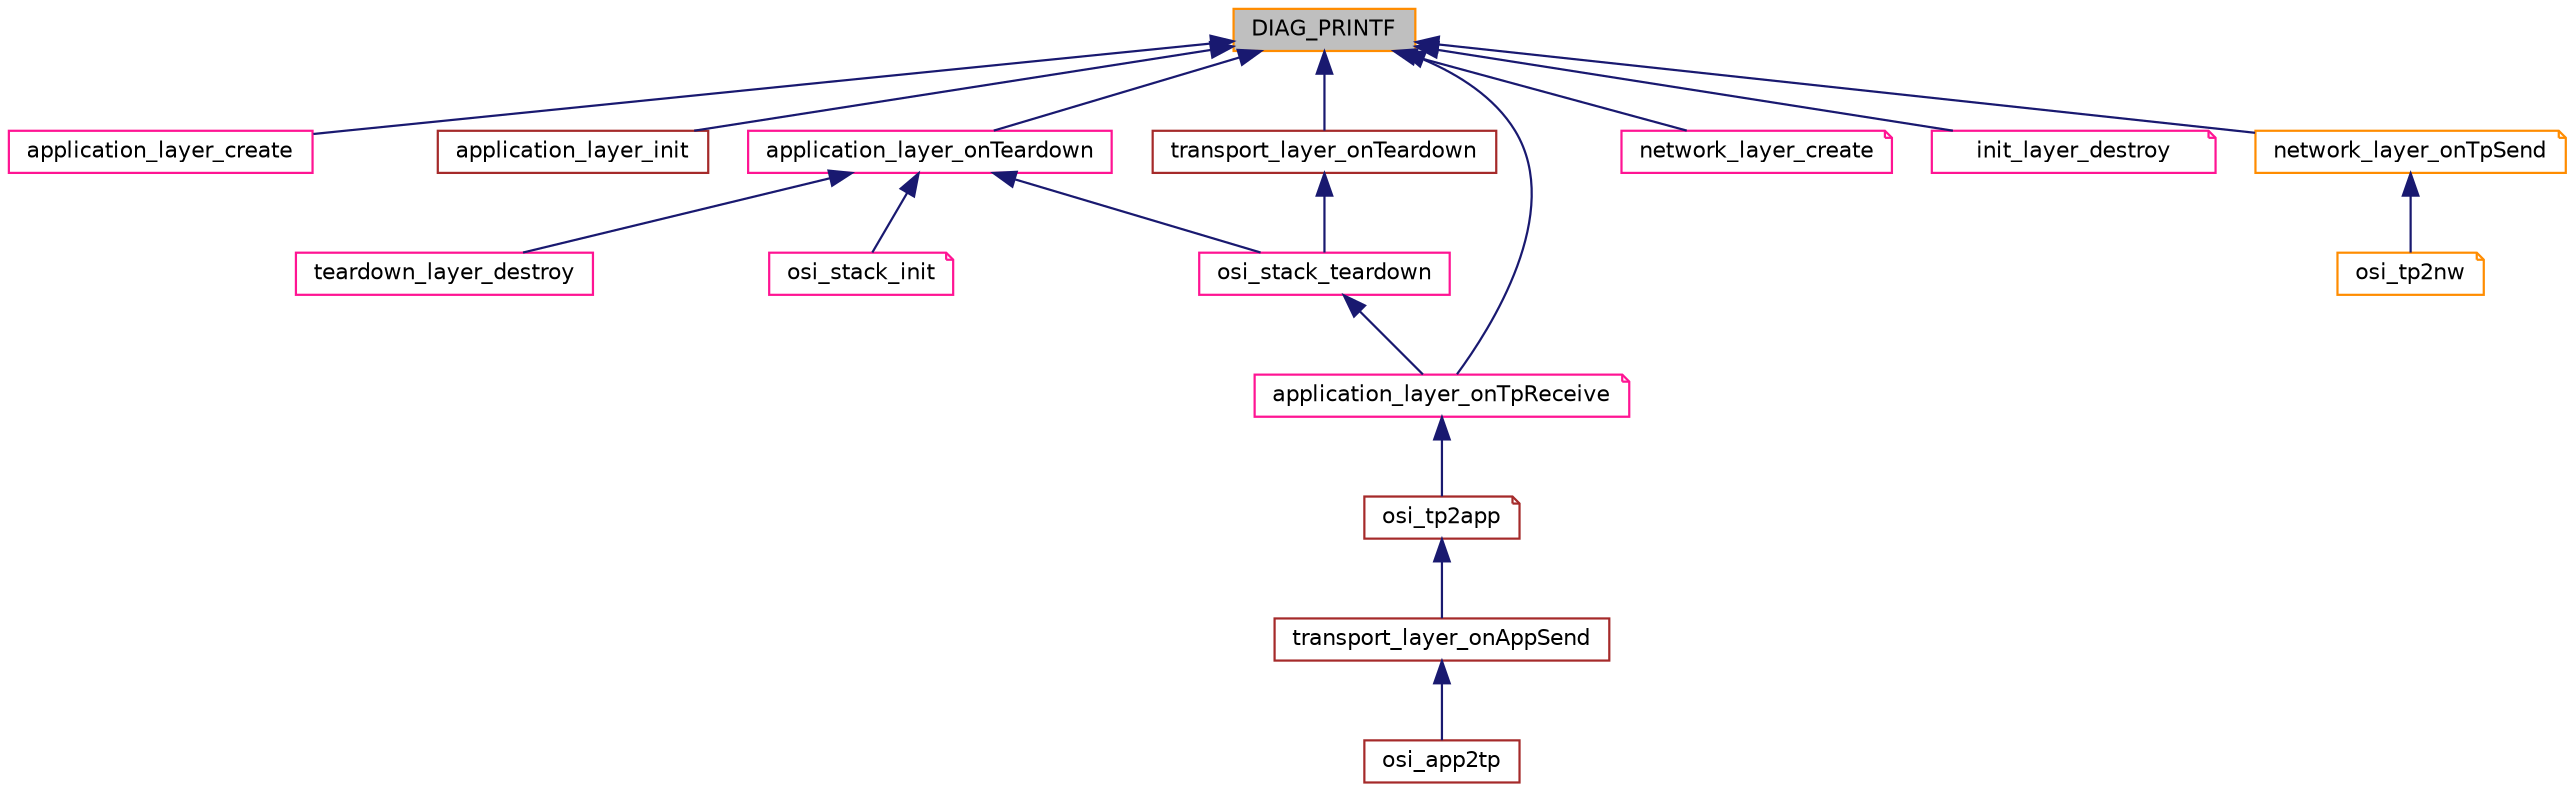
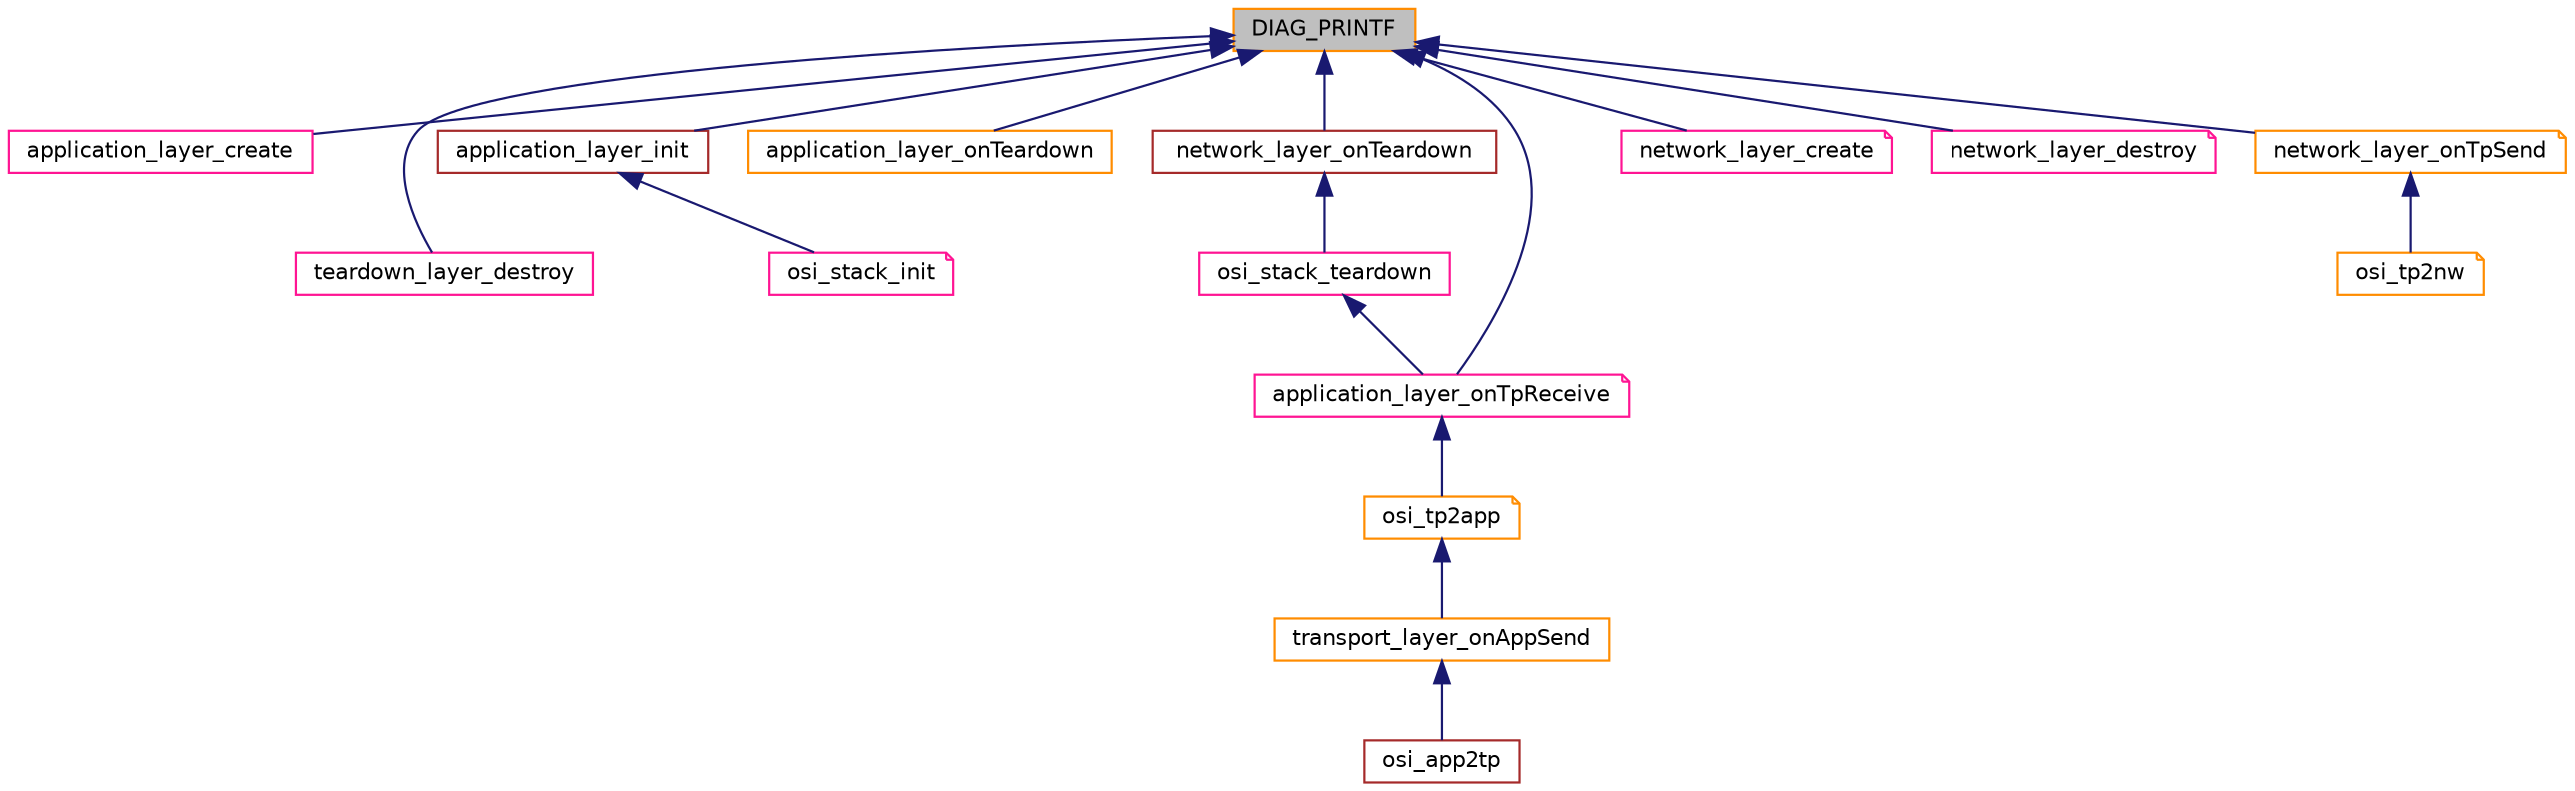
node "application_layer_onTeardown": color deeppink -> darkorange
node "transport_layer_onTeardown": label "transport_layer_onTeardown" -> "network_layer_onTeardown"
node "init_layer_destroy": label "init_layer_destroy" -> "network_layer_destroy"
edge "teardown_layer_destroy" -> "application_layer_onTeardown": now "teardown_layer_destroy" -> "DIAG_PRINTF"
edge "osi_stack_teardown" -> "application_layer_onTeardown": removed
edge "osi_stack_init" -> "application_layer_onTeardown": now "osi_stack_init" -> "application_layer_init"
node "osi_tp2app": color brown -> darkorange
node "transport_layer_onAppSend": color brown -> darkorange
